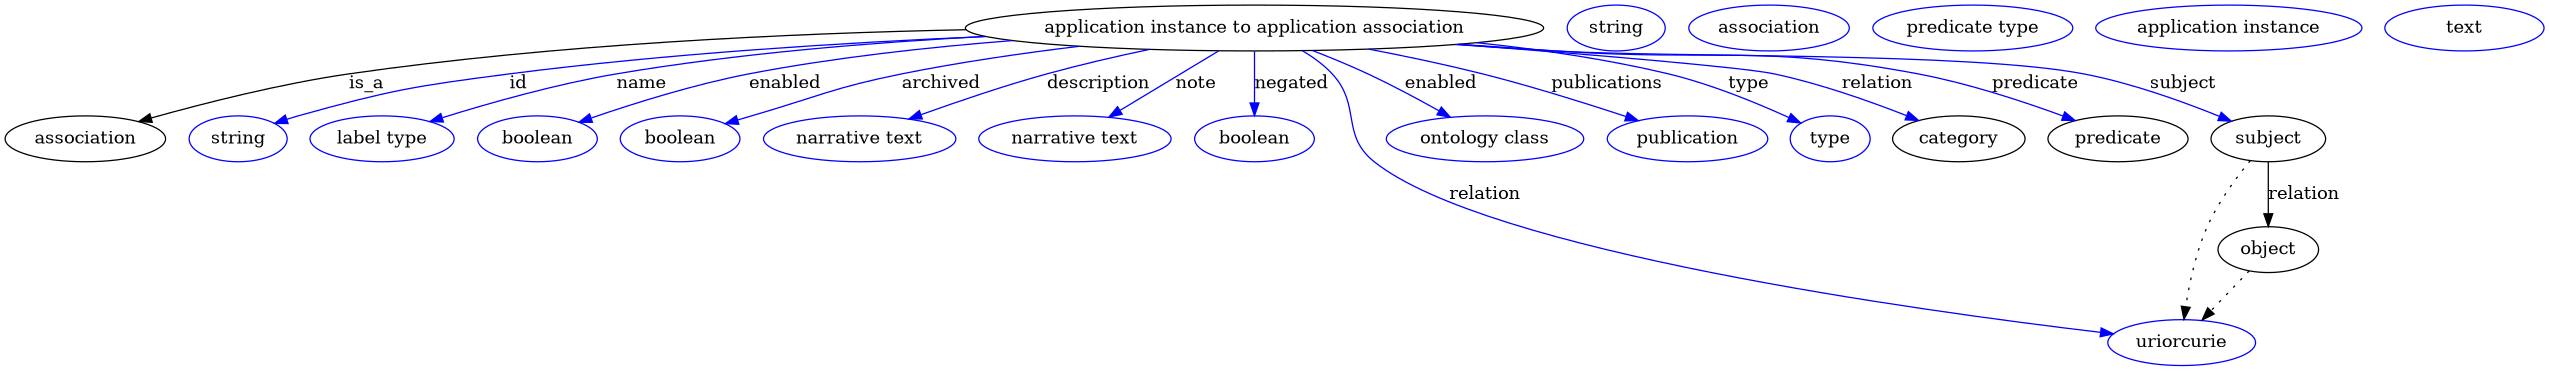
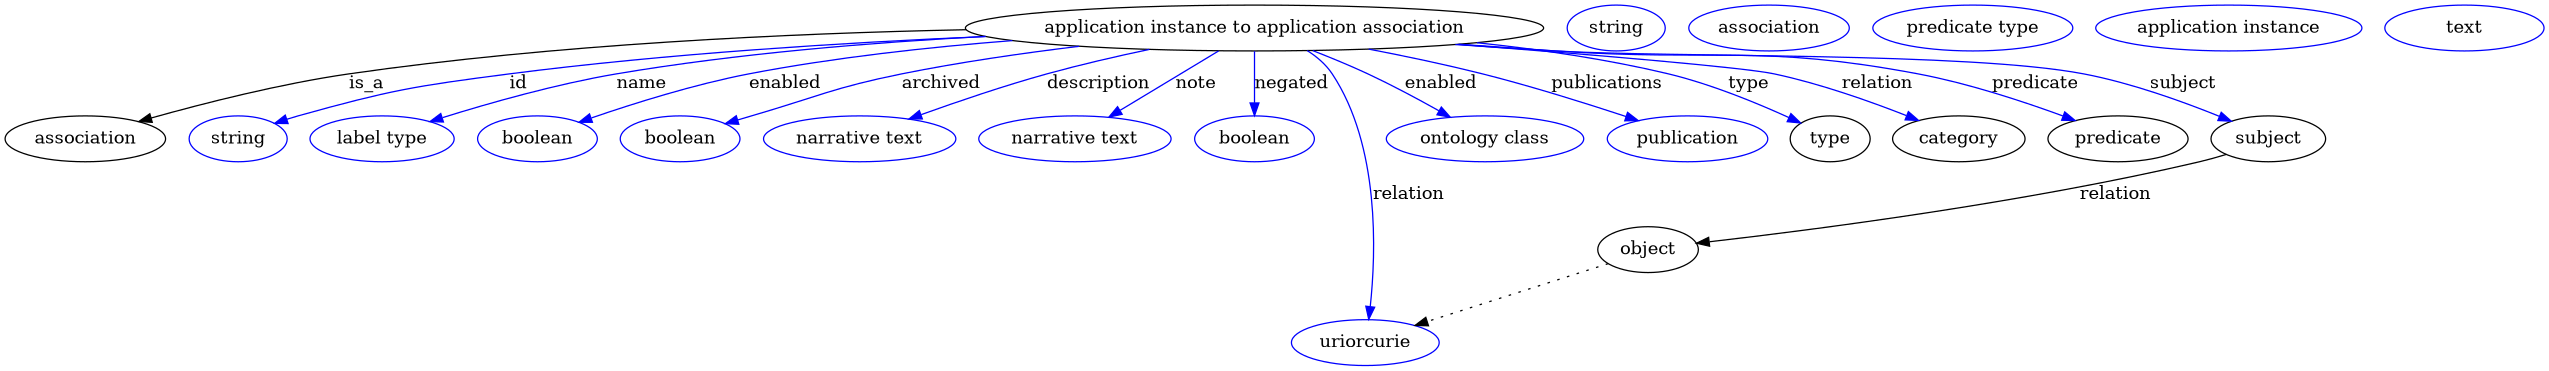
node "type": color blue -> black
edge "subject" -> "uriorcurie": removed
